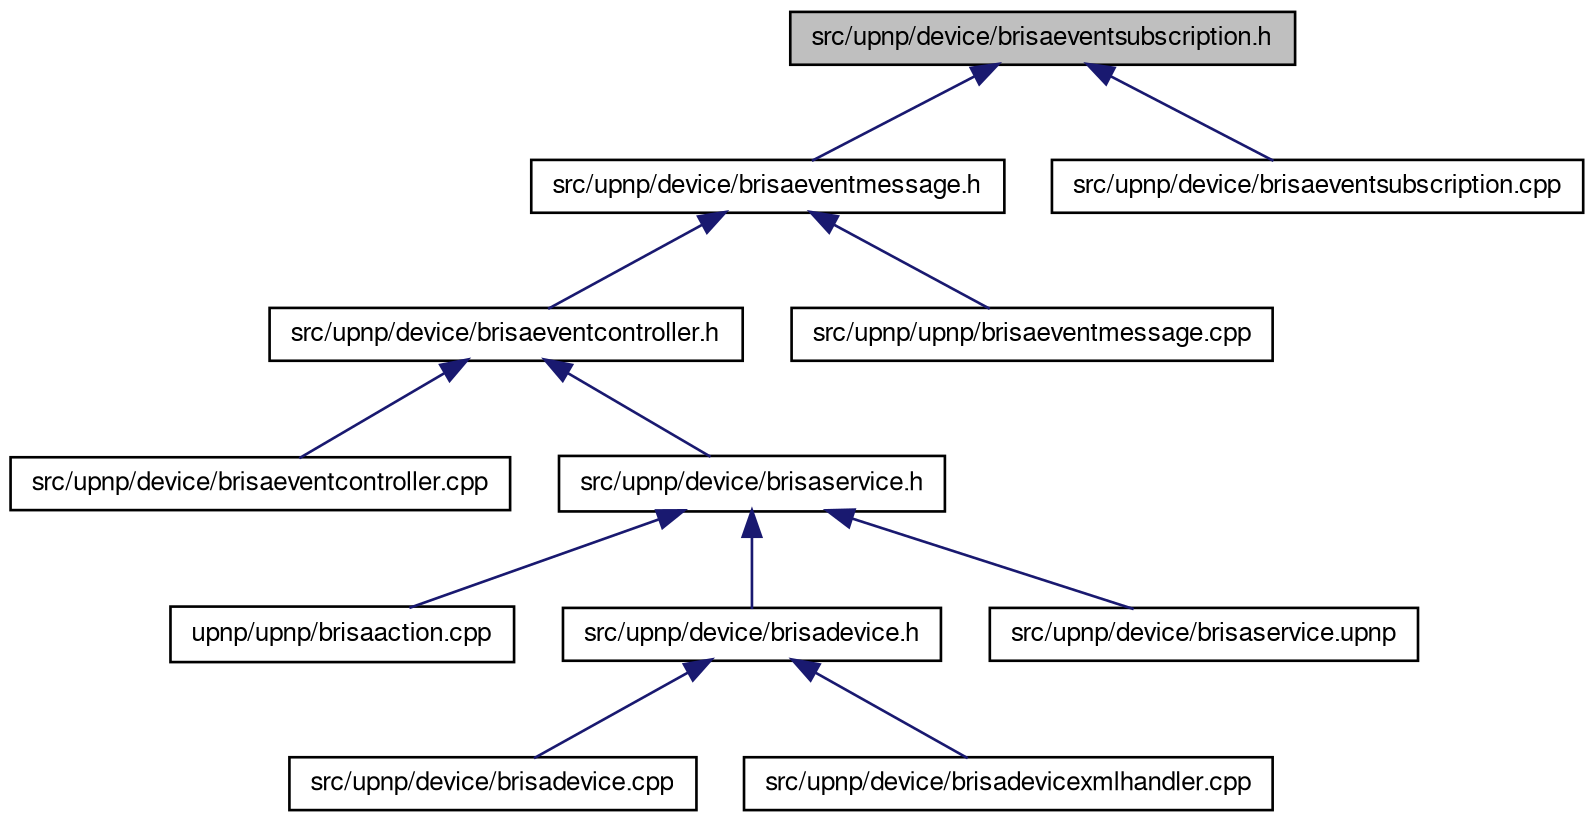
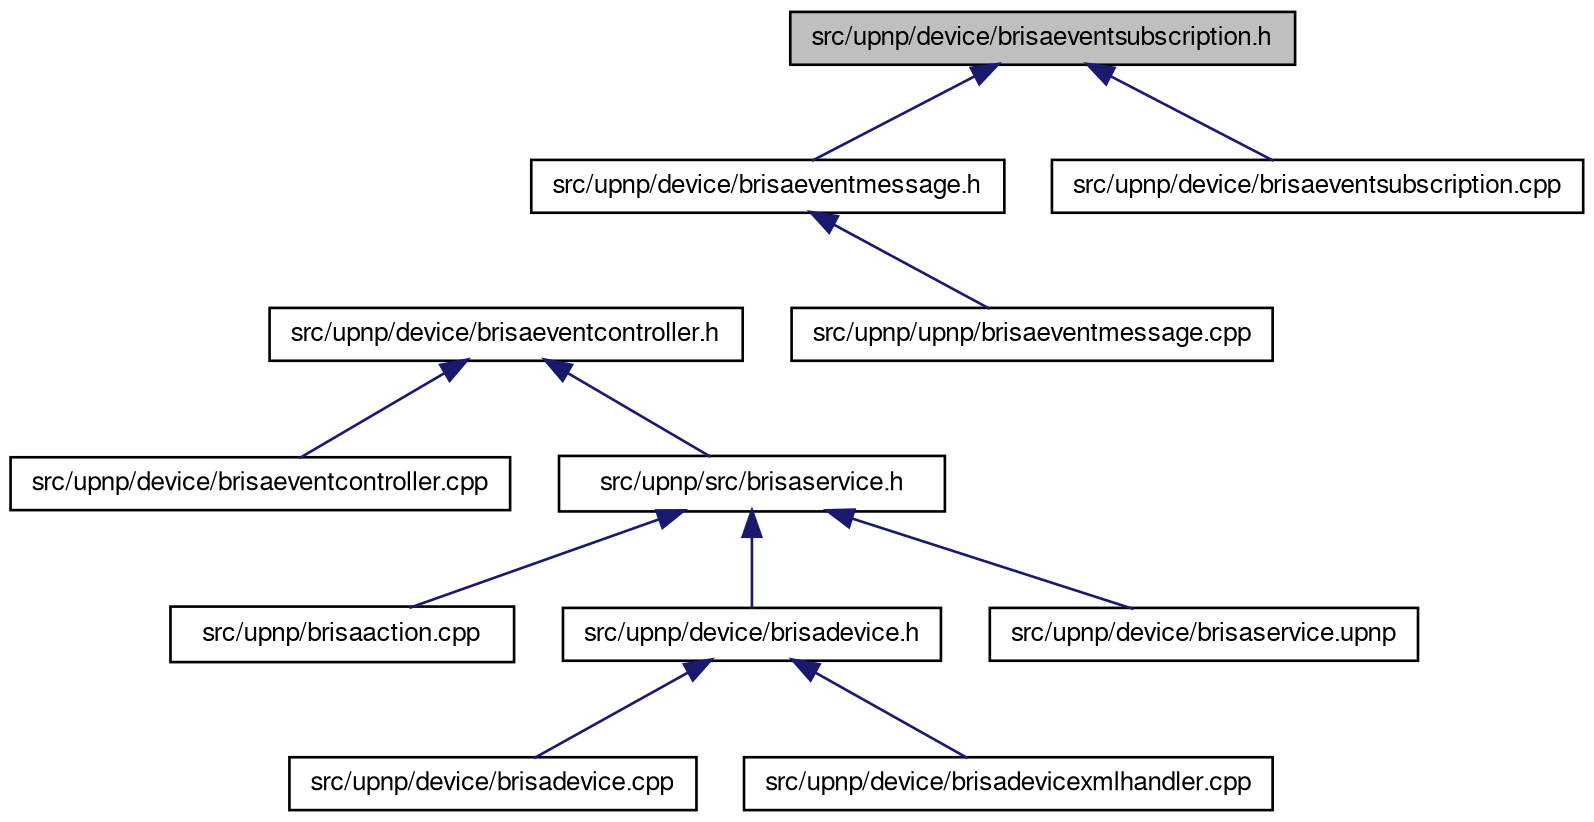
edge "src/upnp/device/brisaeventcontroller.h" -> "src/upnp/device/brisaeventmessage.h": removed
node "src/upnp/device/brisaservice.h": label "src/upnp/device/brisaservice.h" -> "src/upnp/src/brisaservice.h"
node "upnp/upnp/brisaaction.cpp": label "upnp/upnp/brisaaction.cpp" -> "src/upnp/brisaaction.cpp"
